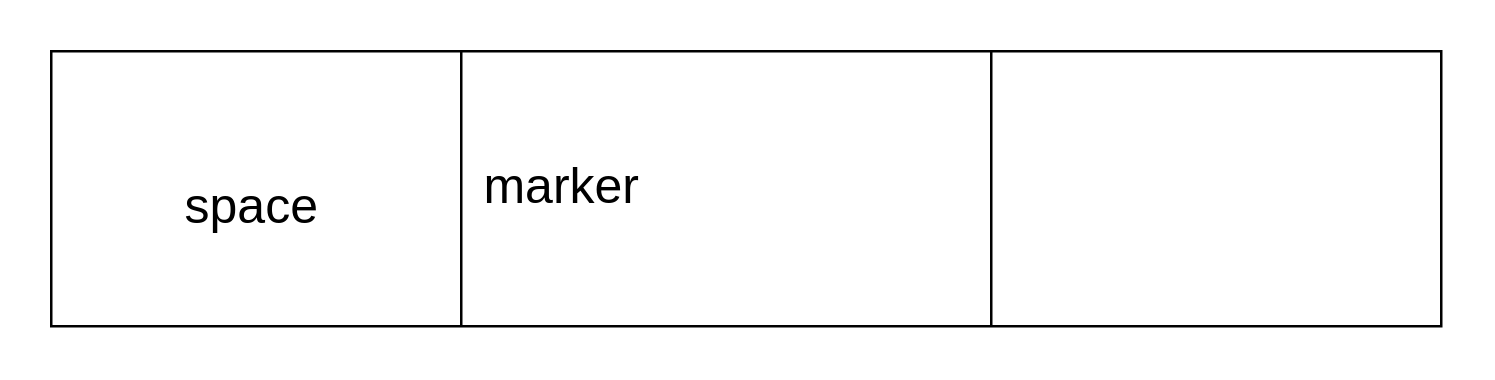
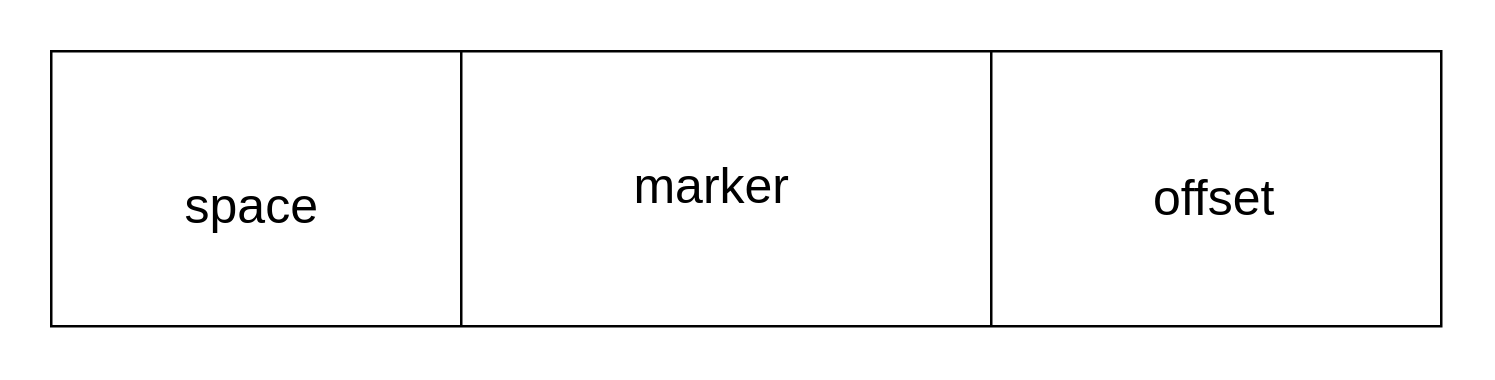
node "marker": moved (563, 184) -> (713, 184)
node "offset": added
